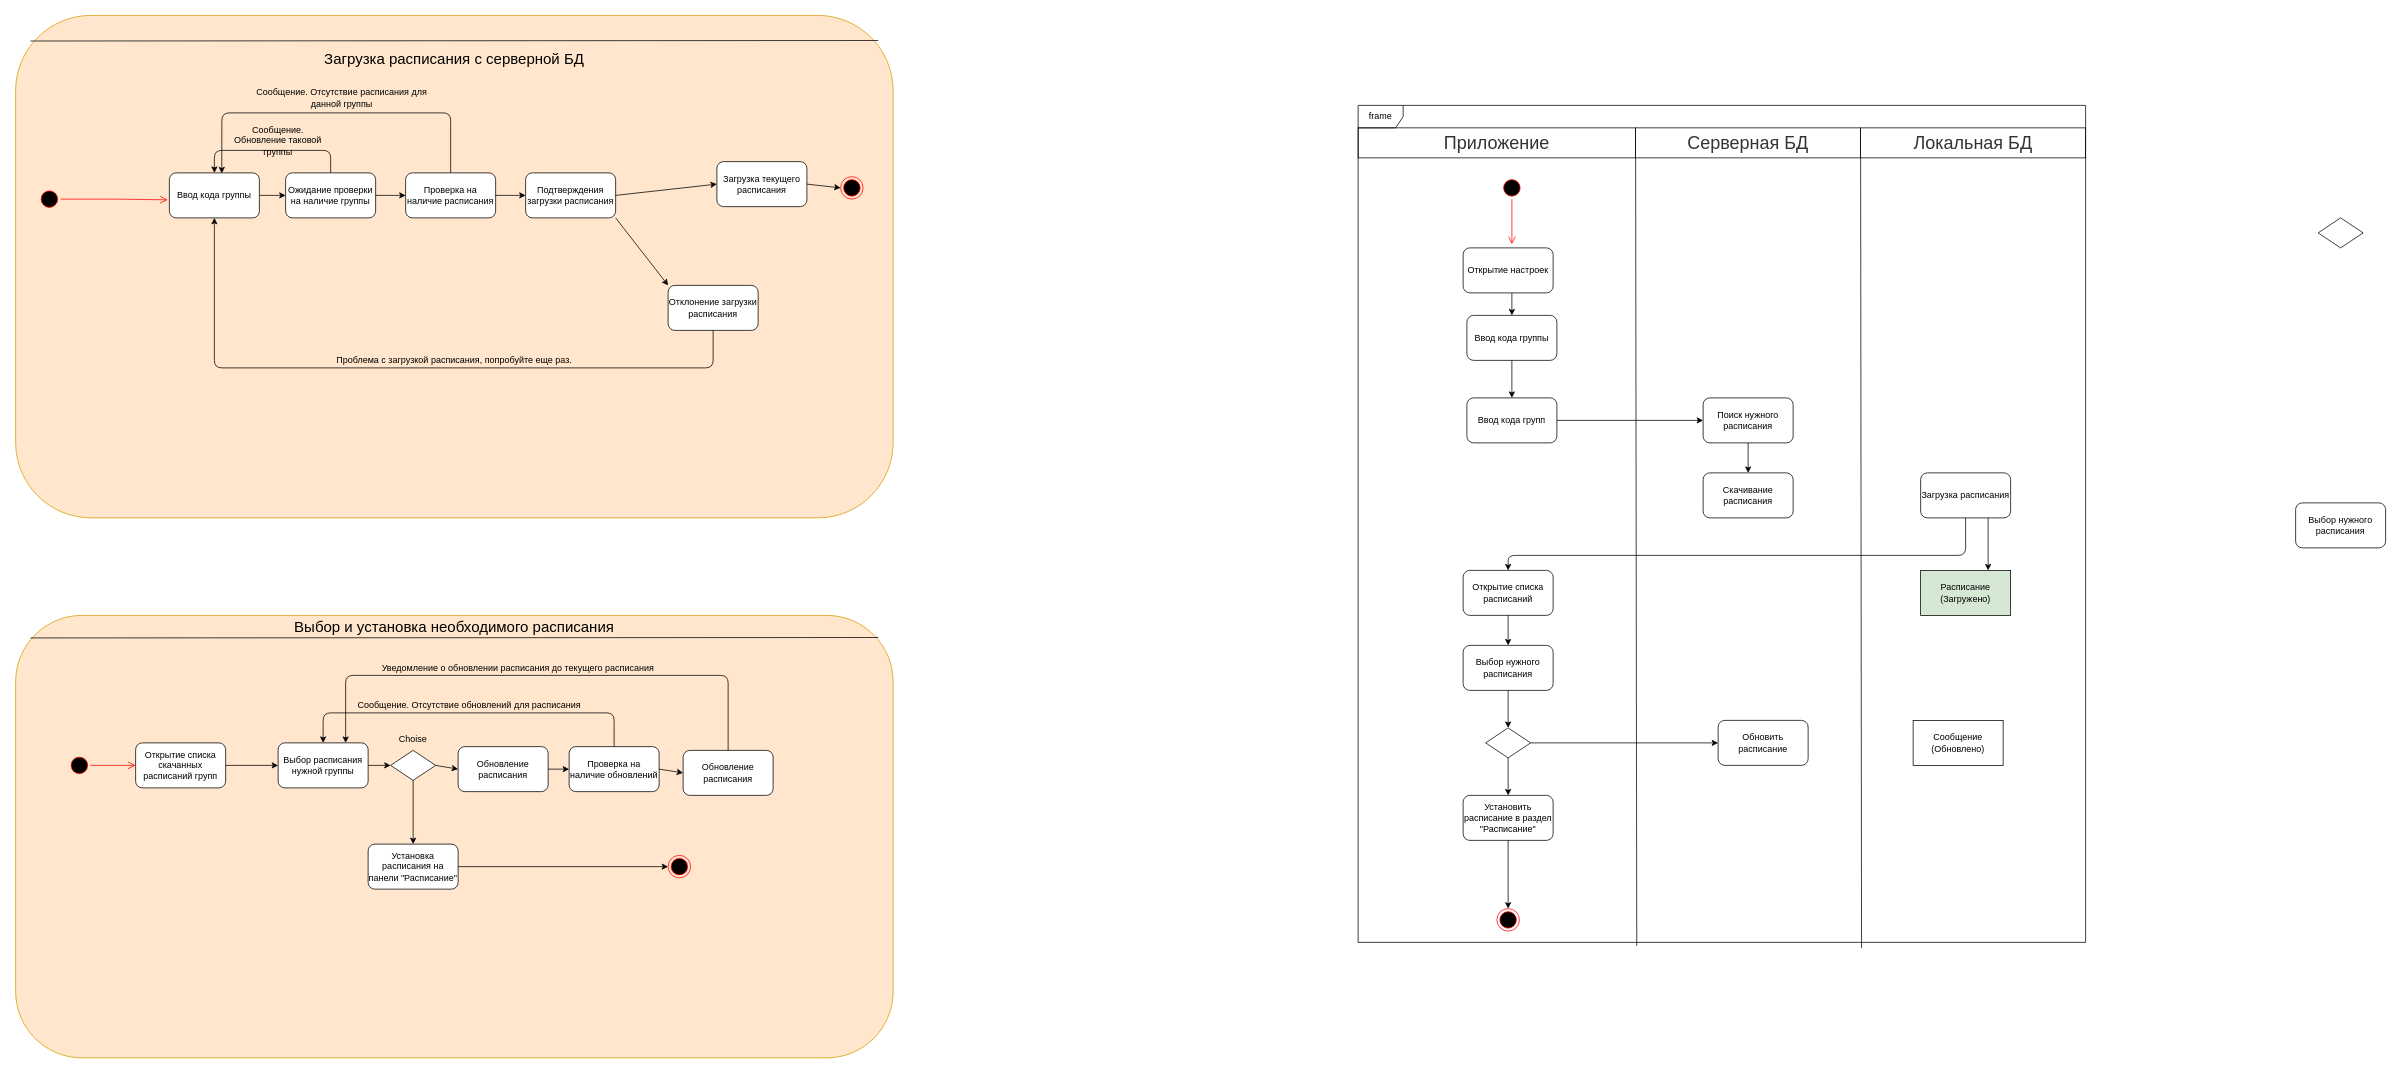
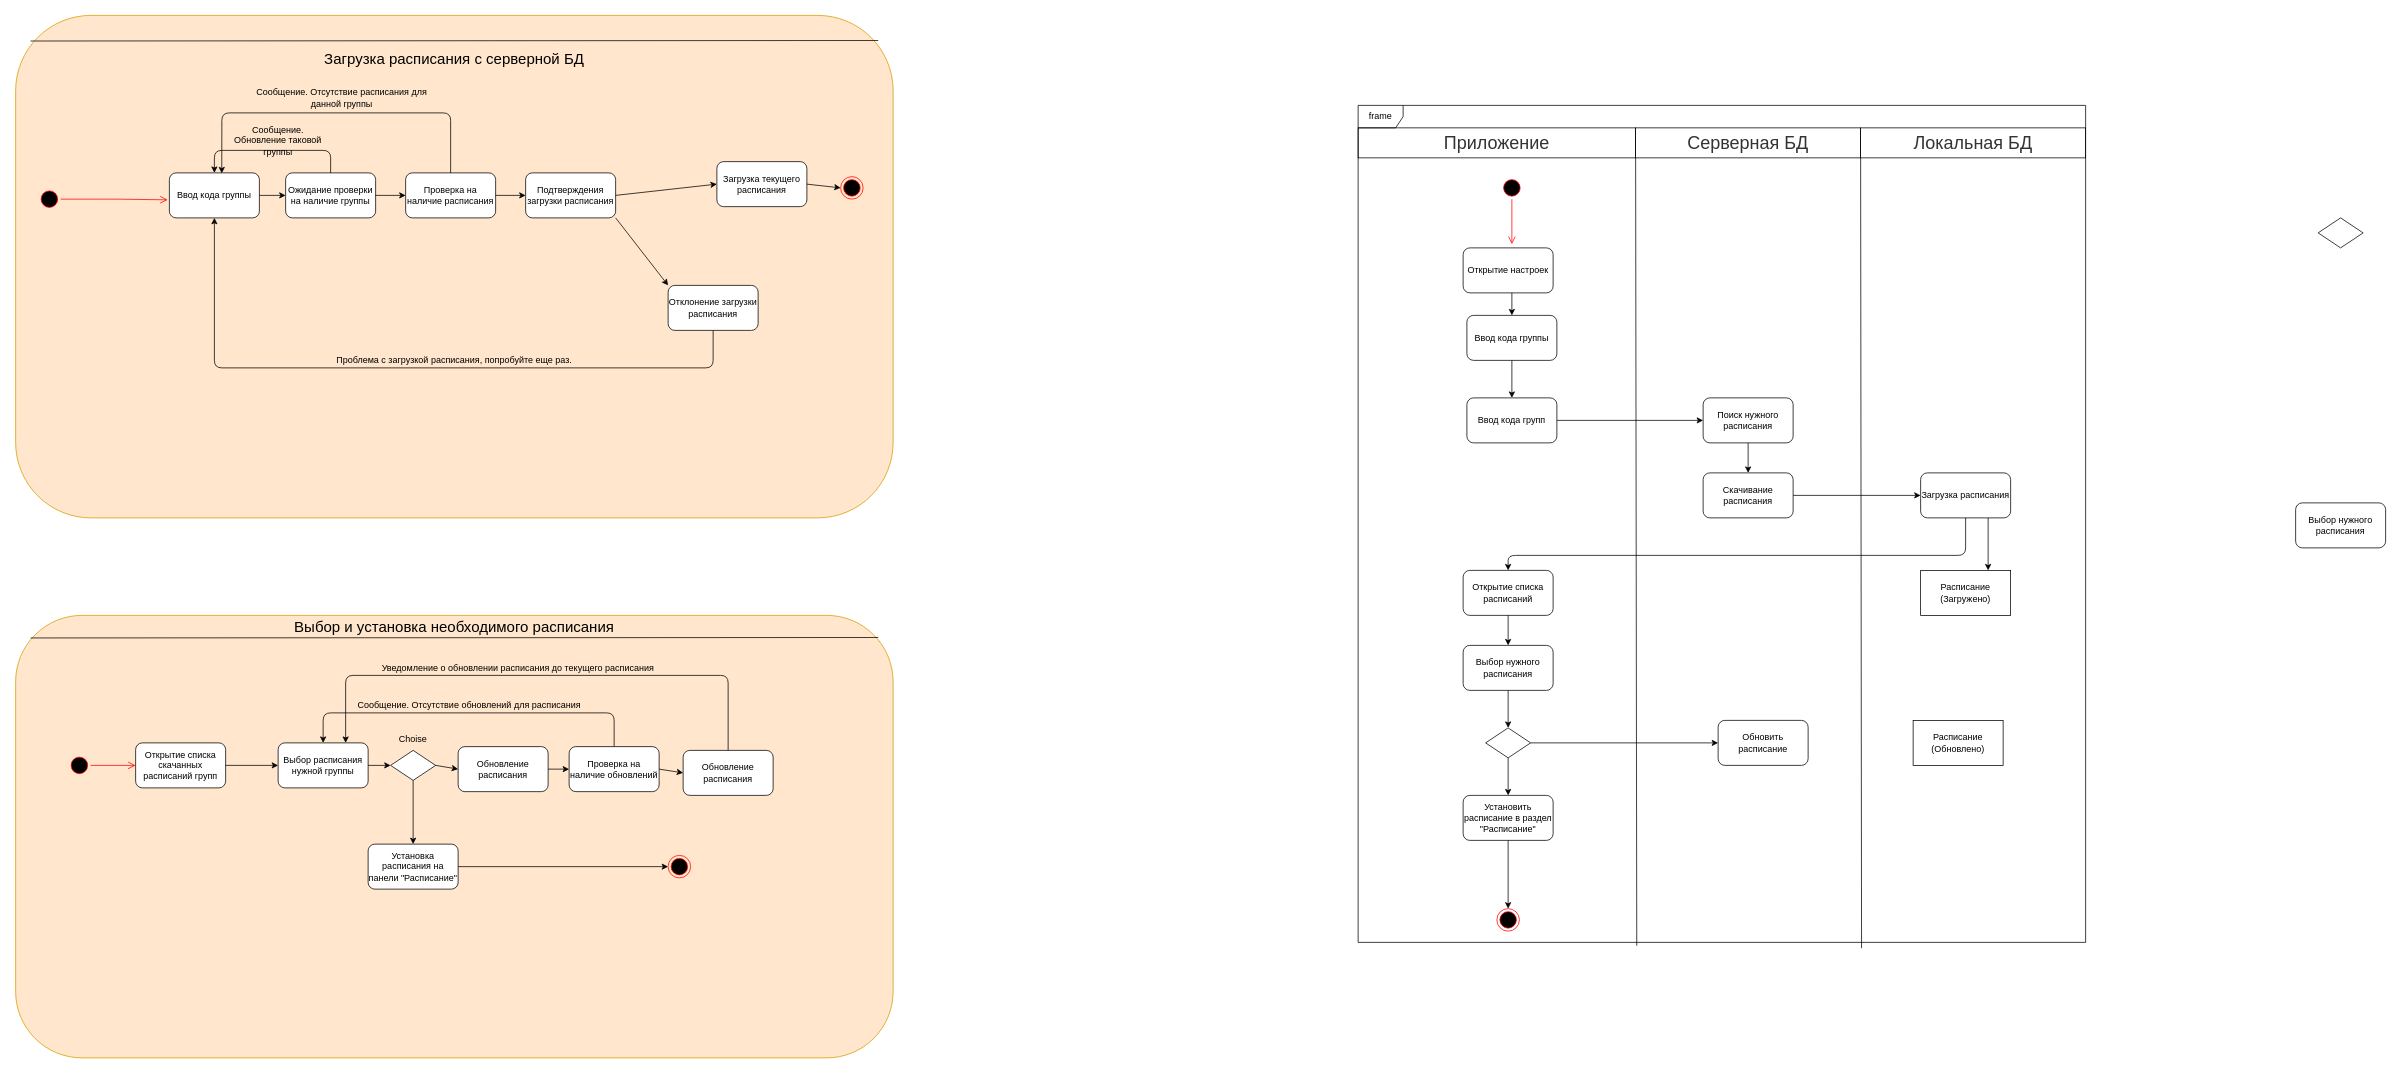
edge "Скачивание расписания" -> "Загрузка расписания": added
node "Расписание (Загружено)": fillcolor #d5e8d4 -> #ffffff
node "Сообщение (Обновлено)": label "Сообщение (Обновлено)" -> "Расписание (Обновлено)"
